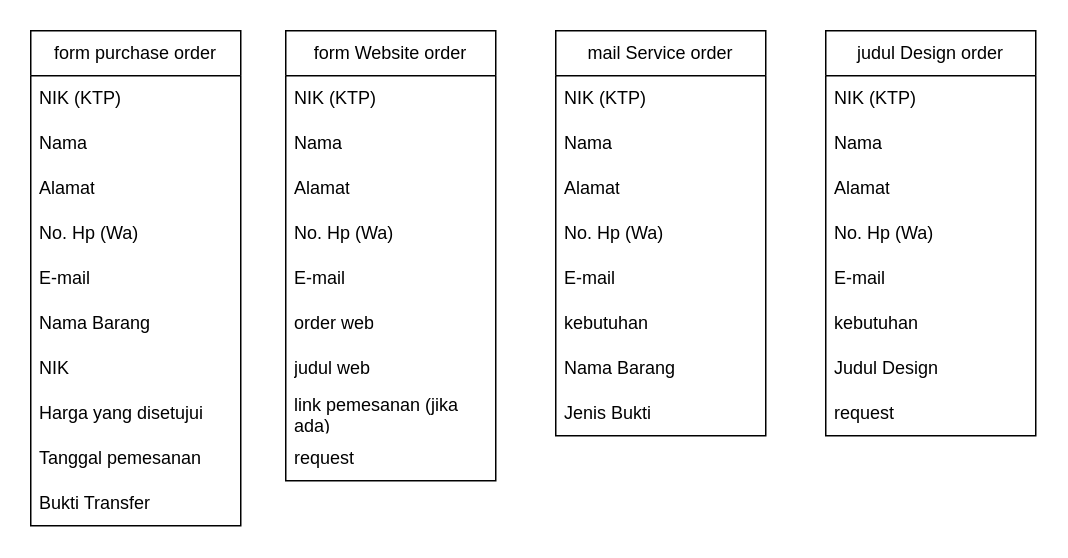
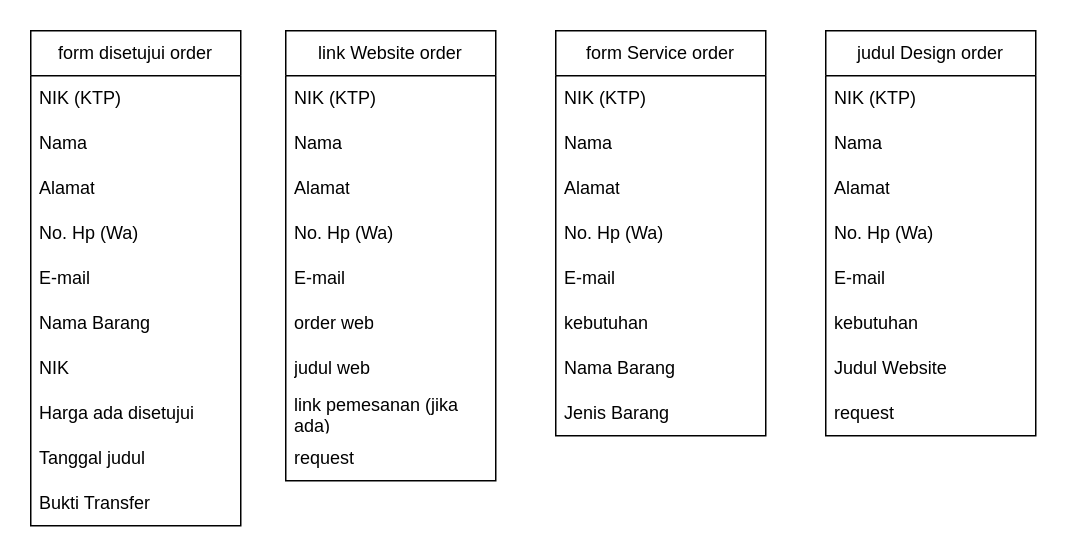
node "form purchase order": label "form purchase order" -> "form disetujui order"
node "form Website order": label "form Website order" -> "link Website order"
node "mail Service order": label "mail Service order" -> "form Service order"
node "Judul Design": label "Judul Design" -> "Judul Website"
node "Harga yang disetujui": label "Harga yang disetujui" -> "Harga ada disetujui"
node "Jenis Bukti": label "Jenis Bukti" -> "Jenis Barang"
node "Tanggal pemesanan": label "Tanggal pemesanan" -> "Tanggal judul"
